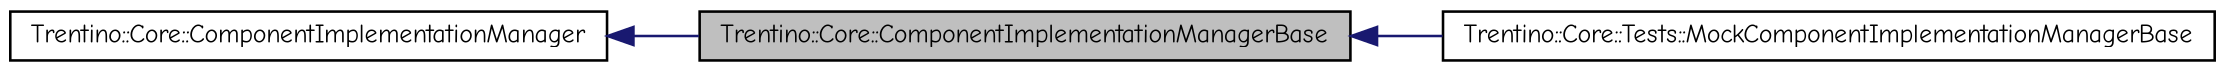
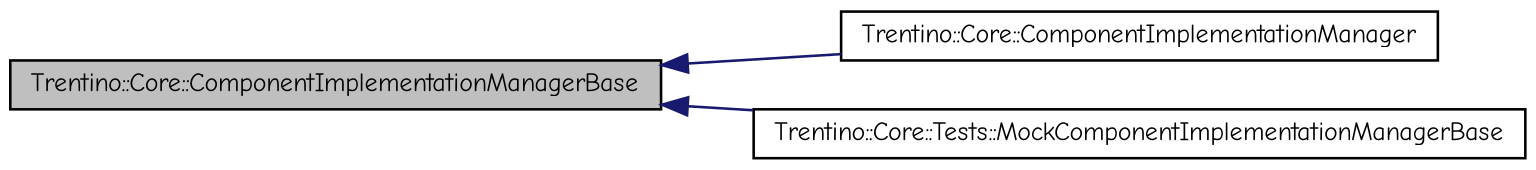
edge "Trentino::Core::ComponentImplementationManagerBase" -> "Trentino::Core::ComponentImplementationManager": reversed
